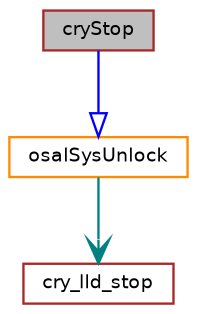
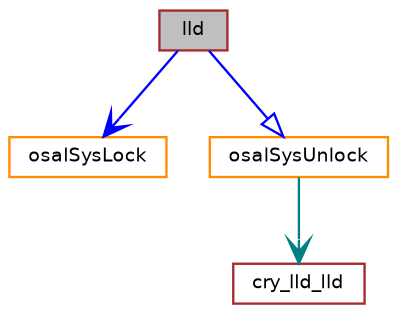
node "cryStop": label "cryStop" -> "lld"
node "osalSysLock": added
node "cry_lld_stop": label "cry_lld_stop" -> "cry_lld_lld"
